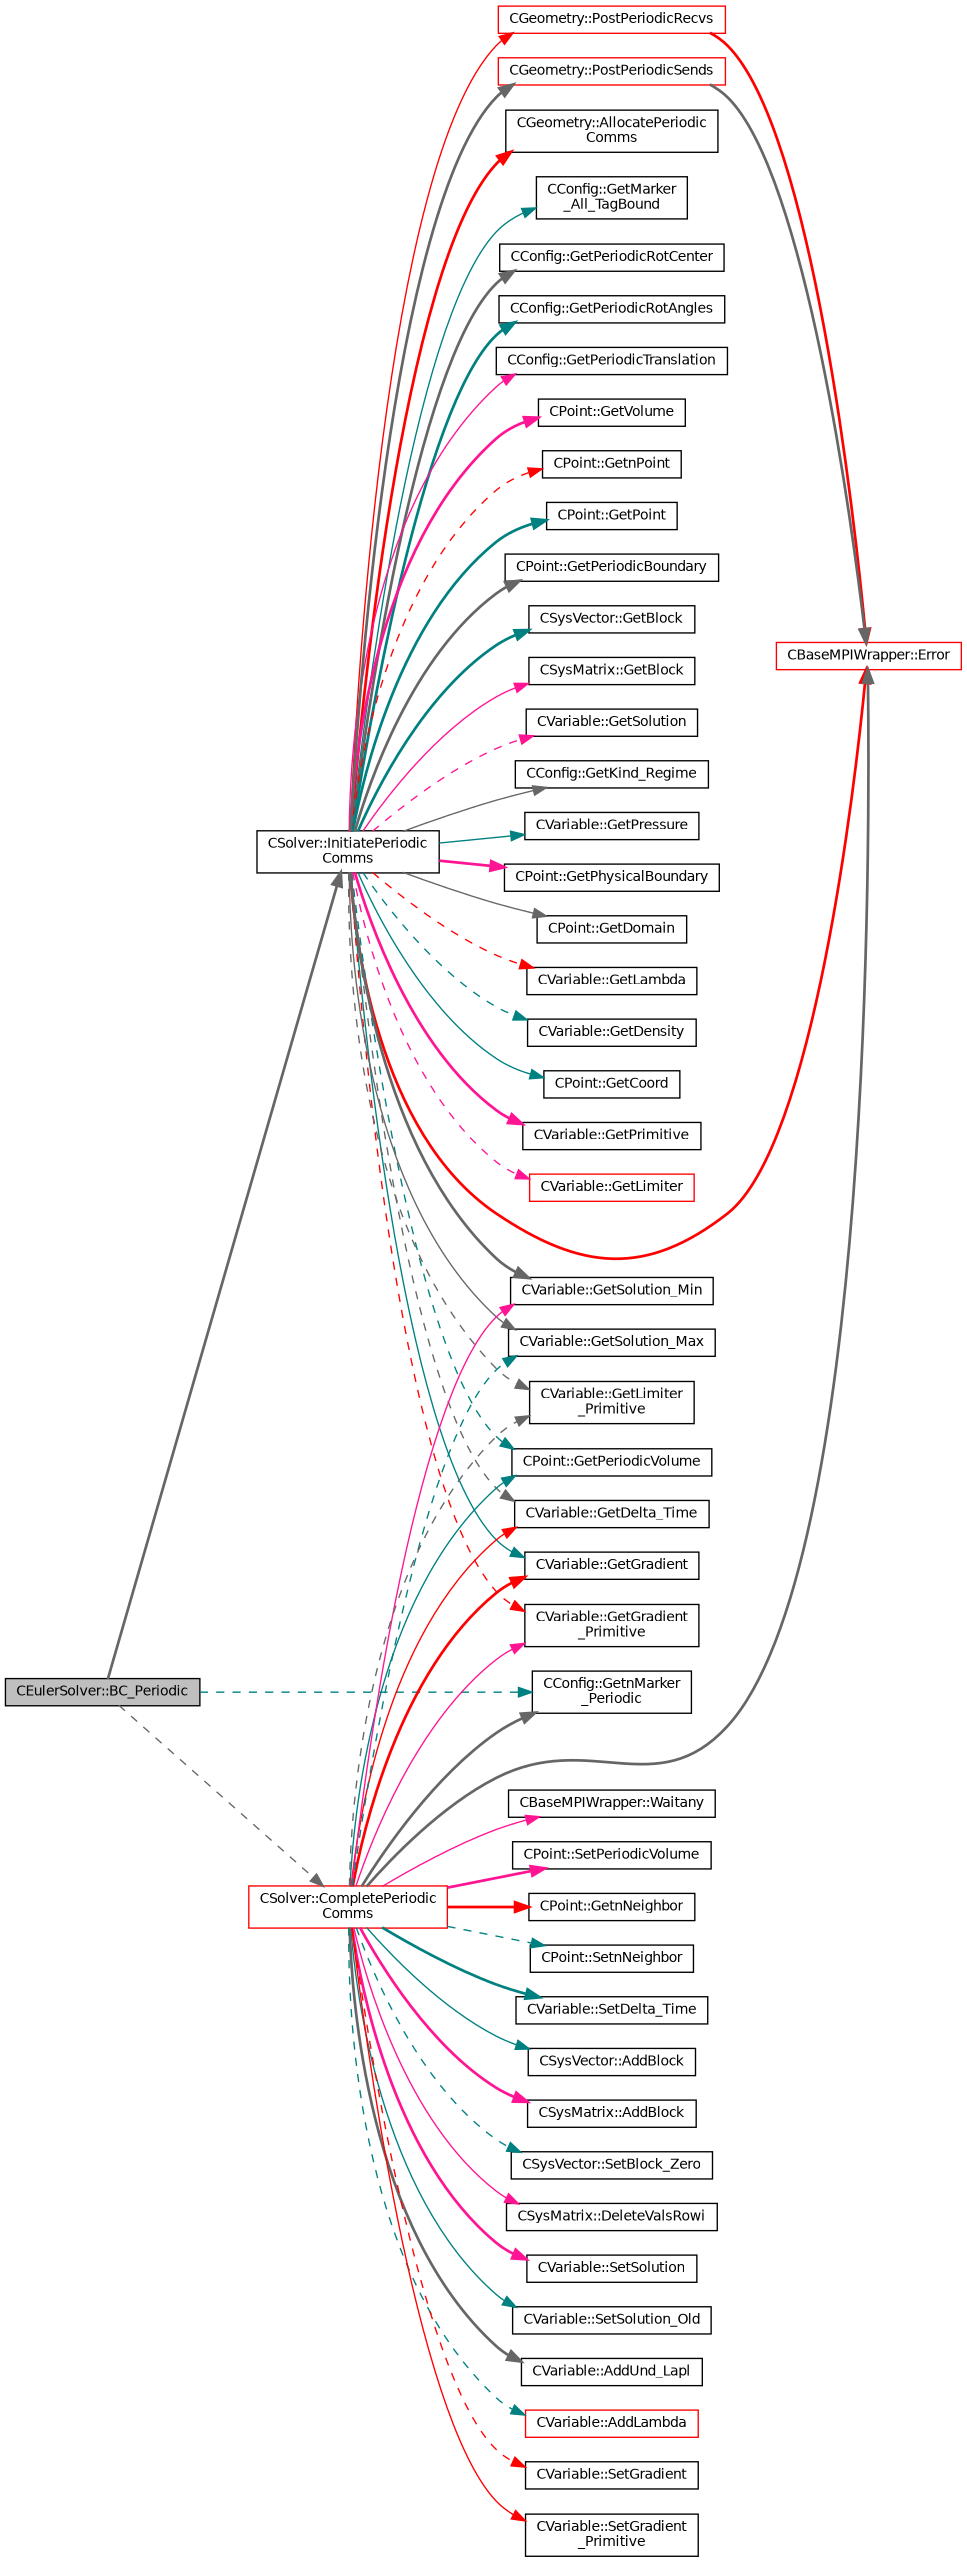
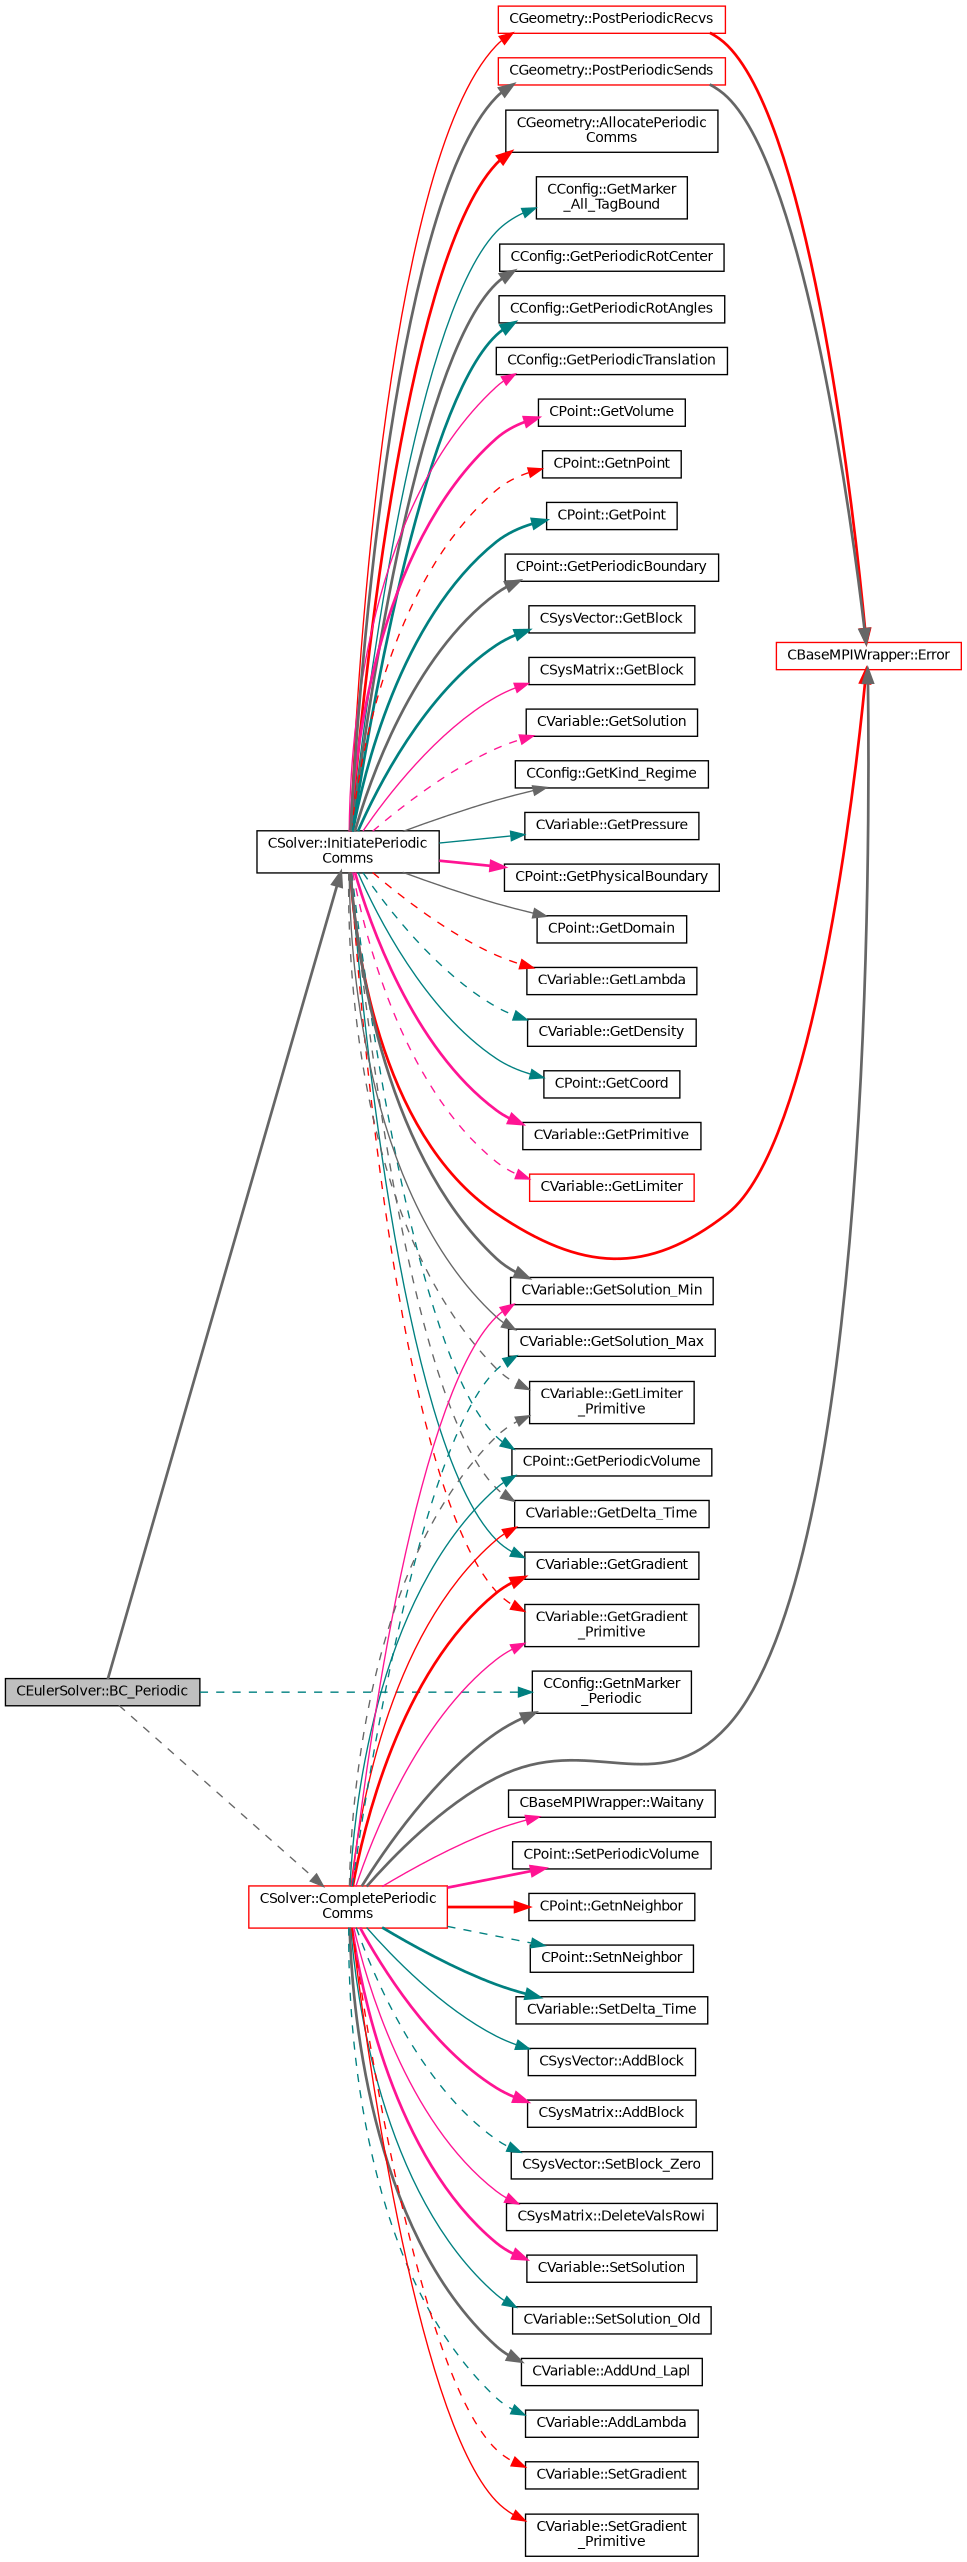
node "CVariable::AddLambda": color red -> black
